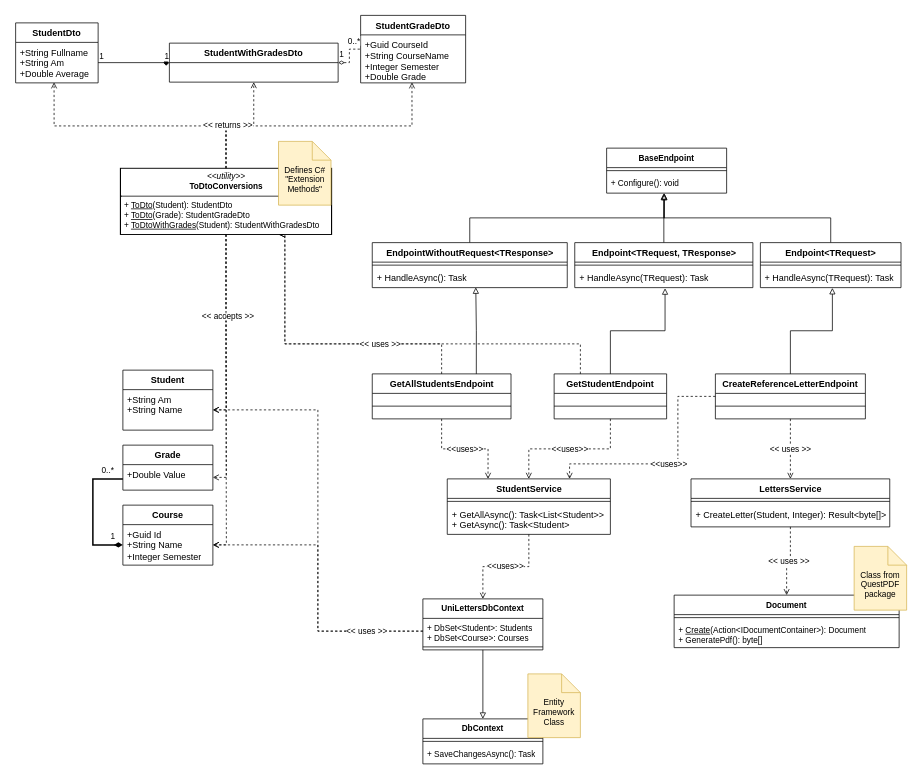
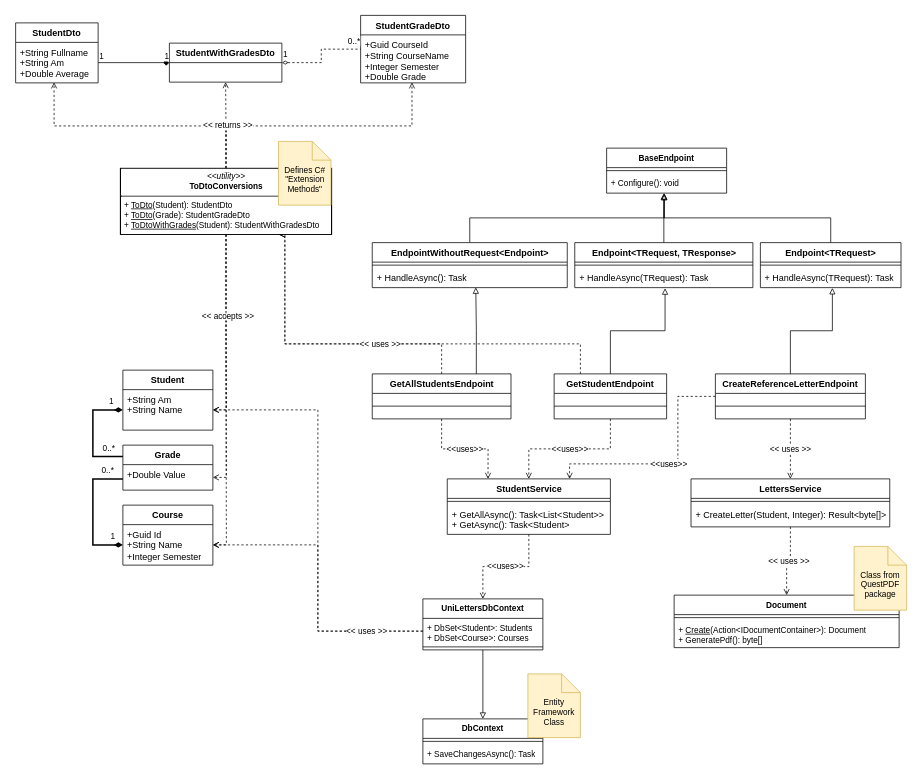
node "StudentWithGradesDto": size 169x39 -> 113x39
node "EndpointWithoutRequest<TResponse>": label "EndpointWithoutRequest<TResponse>" -> "EndpointWithoutRequest<Endpoint>"
edge "Grade" -> "+String Am +String Name": added, labels "0..*", "1"
